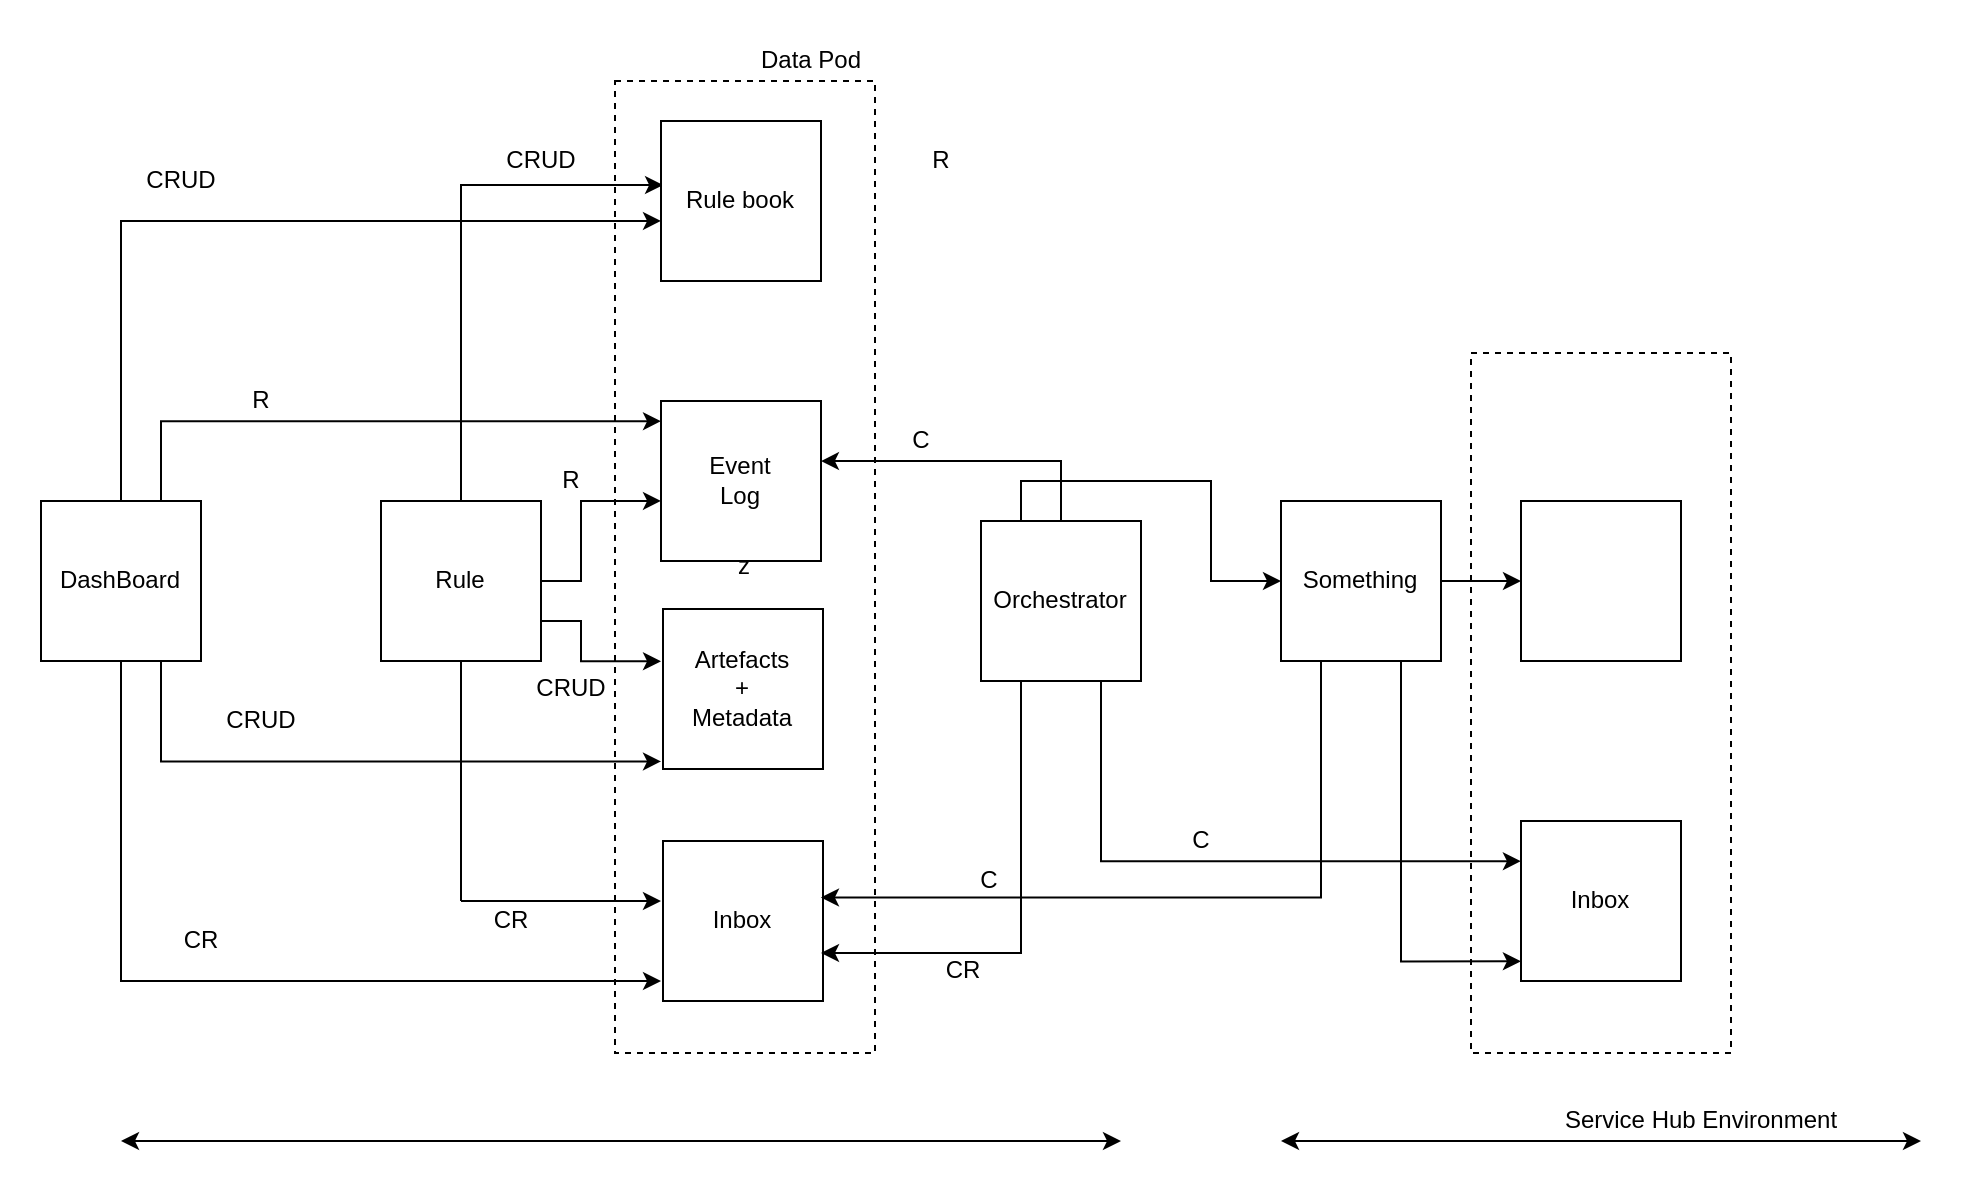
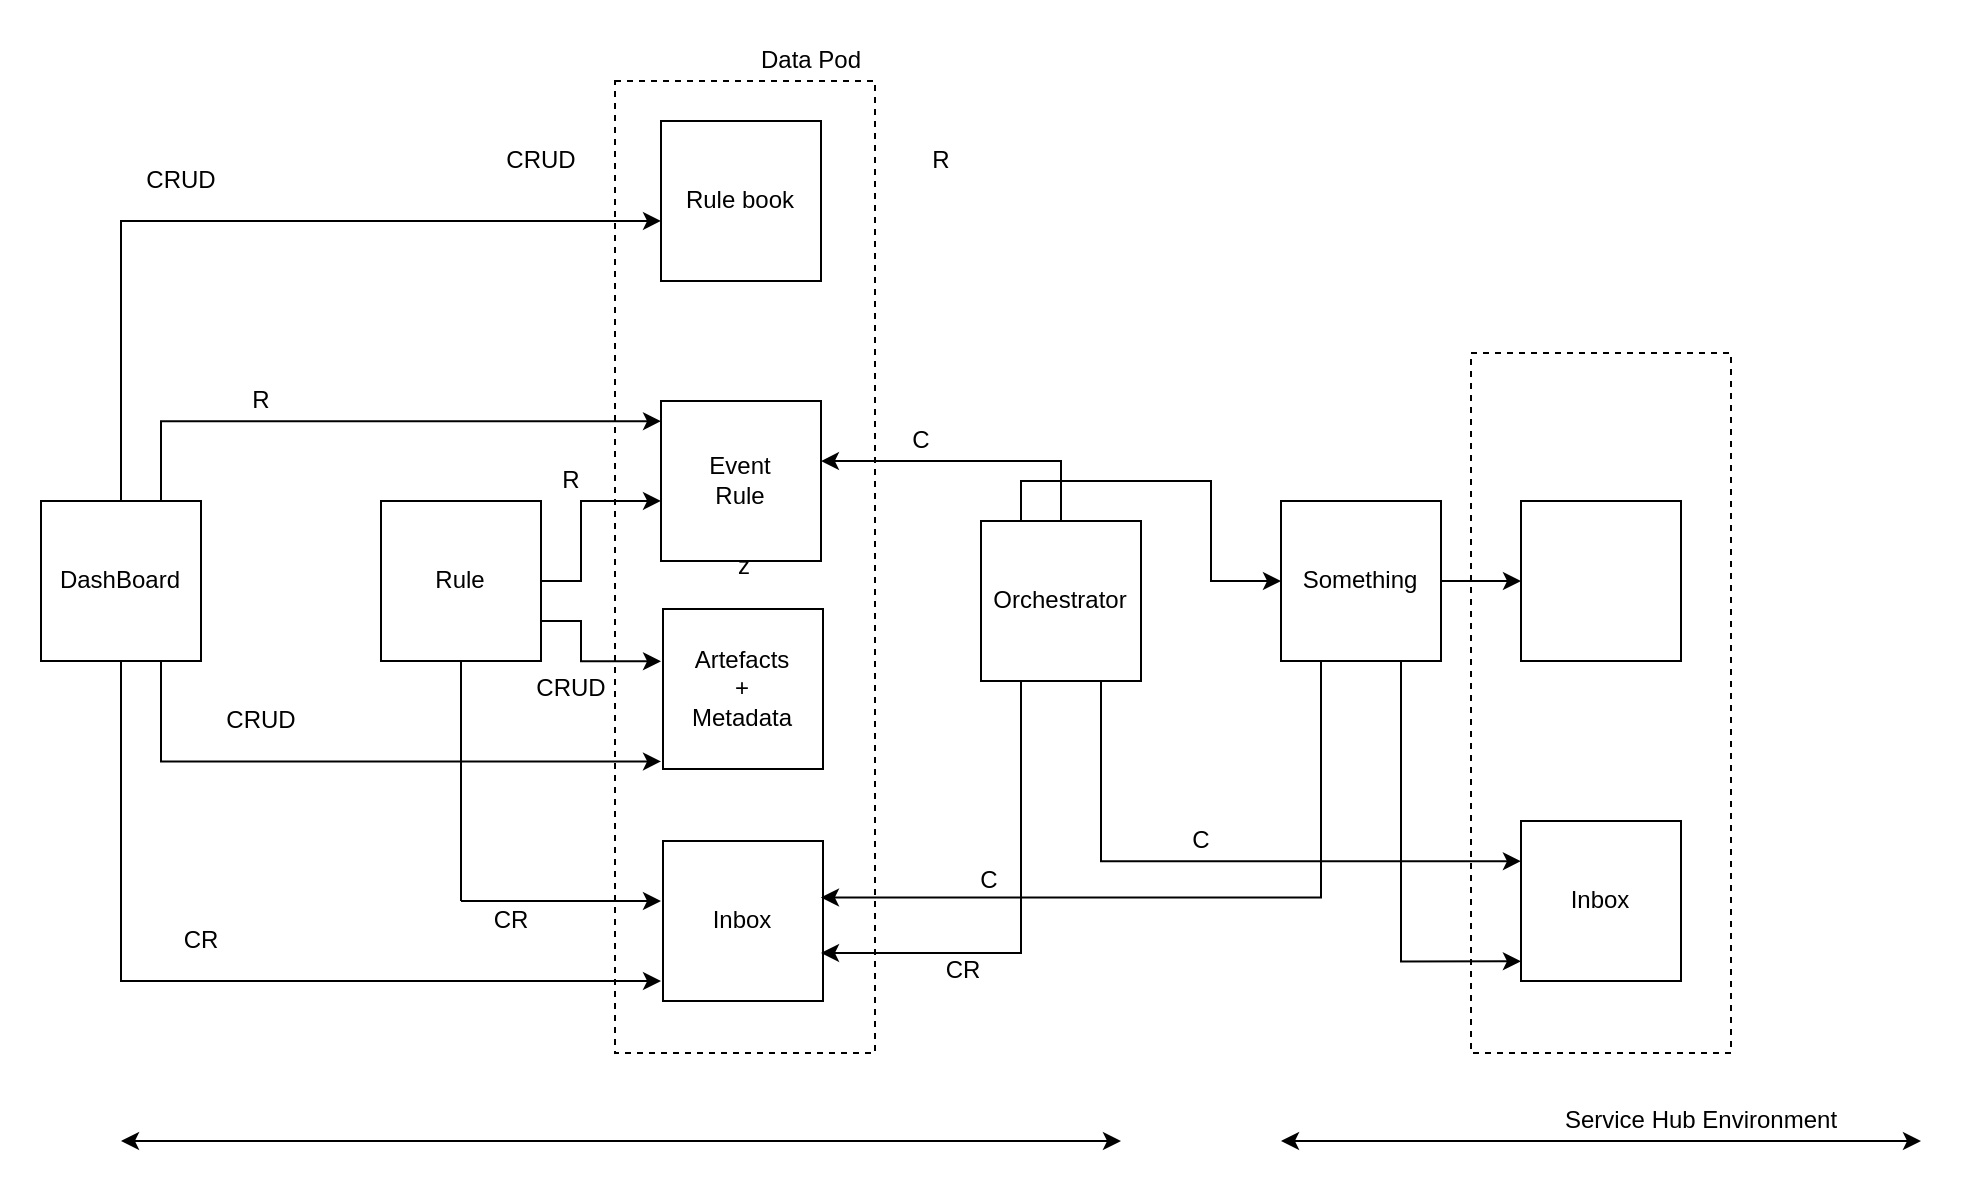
edge "Rule" -> "Rule book": removed
node "Event Log": label "Event Log" -> "Event Rule"
